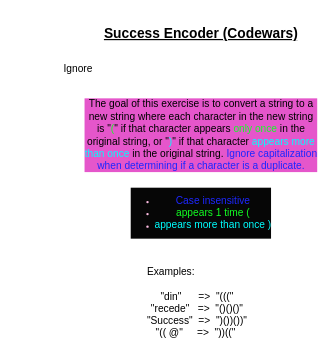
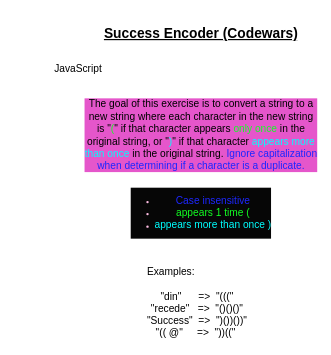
node "Ignore": label "Ignore" -> "JavaScript"
